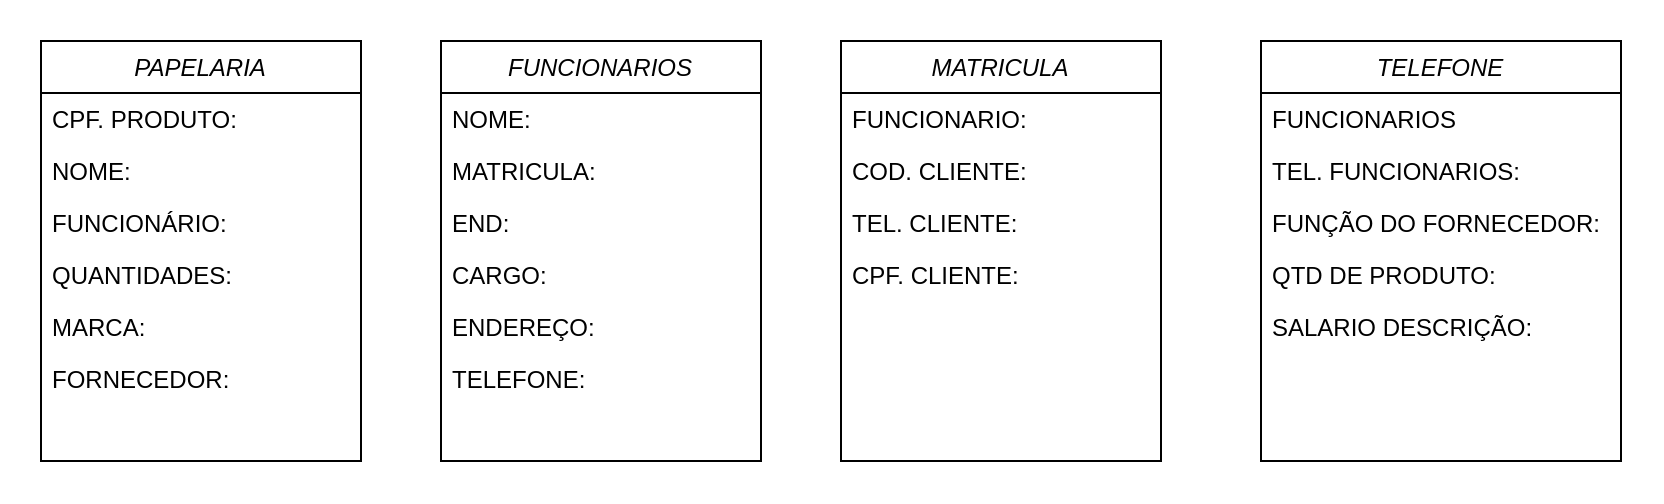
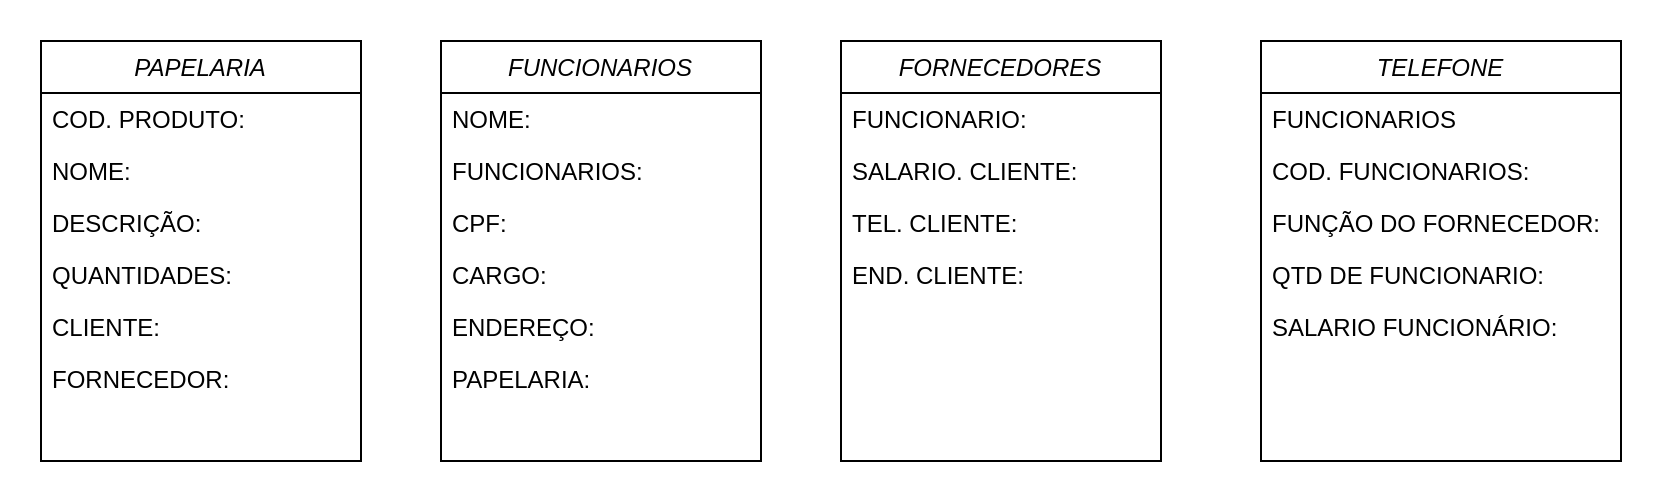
node "MATRICULA": label "MATRICULA" -> "FORNECEDORES"
node "CPF. PRODUTO:": label "CPF. PRODUTO:" -> "COD. PRODUTO:"
node "MATRICULA:": label "MATRICULA:" -> "FUNCIONARIOS:"
node "COD. CLIENTE:": label "COD. CLIENTE:" -> "SALARIO. CLIENTE:"
node "TEL. FUNCIONARIOS:": label "TEL. FUNCIONARIOS:" -> "COD. FUNCIONARIOS:"
node "FUNCIONÁRIO:": label "FUNCIONÁRIO:" -> "DESCRIÇÃO:"
node "END:": label "END:" -> "CPF:"
node "CPF. CLIENTE:": label "CPF. CLIENTE:" -> "END. CLIENTE:"
node "QTD DE PRODUTO:": label "QTD DE PRODUTO:" -> "QTD DE FUNCIONARIO:"
node "MARCA:": label "MARCA:" -> "CLIENTE:"
node "SALARIO DESCRIÇÃO:": label "SALARIO DESCRIÇÃO:" -> "SALARIO FUNCIONÁRIO:"
node "TELEFONE:": label "TELEFONE:" -> "PAPELARIA:"
